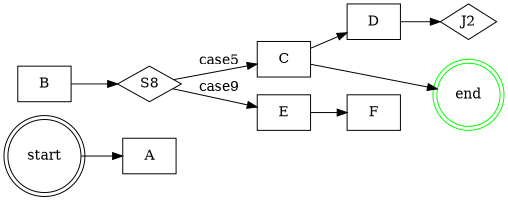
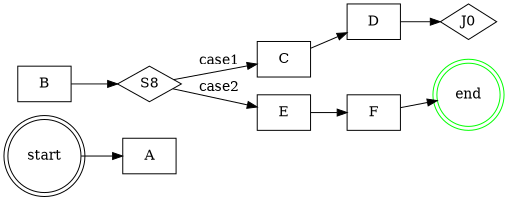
node "J2": label "J2" -> "J0"
edge "S8" -> "C": label "case5" -> "case1"
edge "C" -> "end": now "F" -> "end"
edge "S8" -> "E": label "case9" -> "case2"
